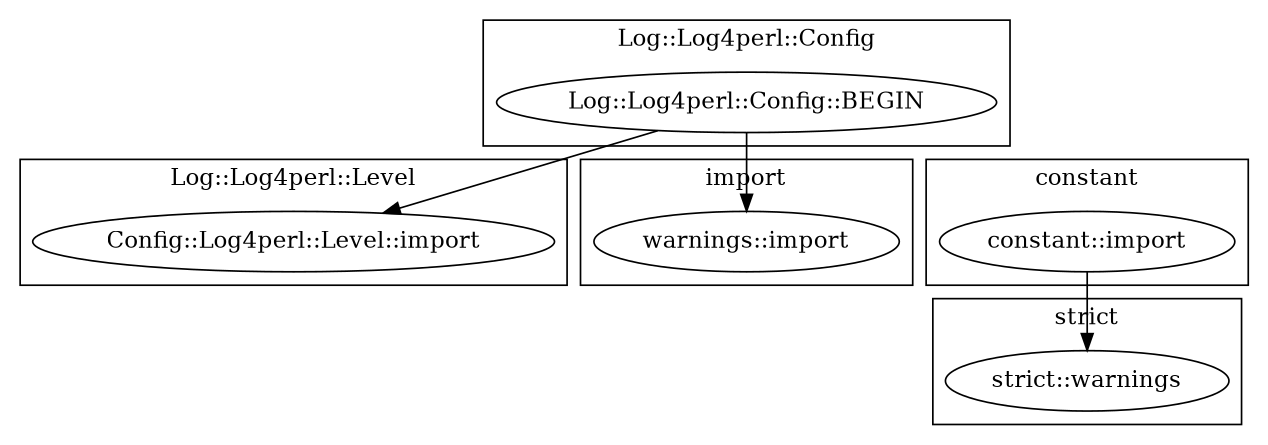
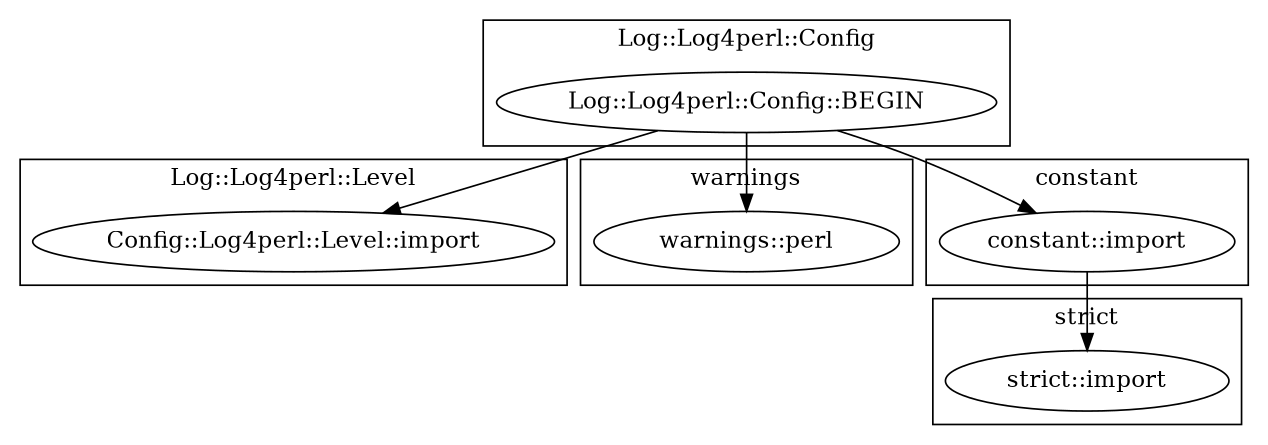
edge "Log::Log4perl::Config::BEGIN" -> "constant::import": added
cluster "import": label "import" -> "warnings"
node "warnings::import": label "warnings::import" -> "warnings::perl"
node "strict::warnings": label "strict::warnings" -> "strict::import"
